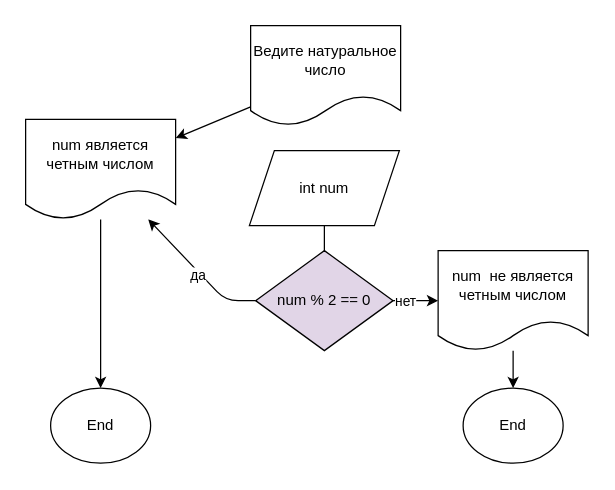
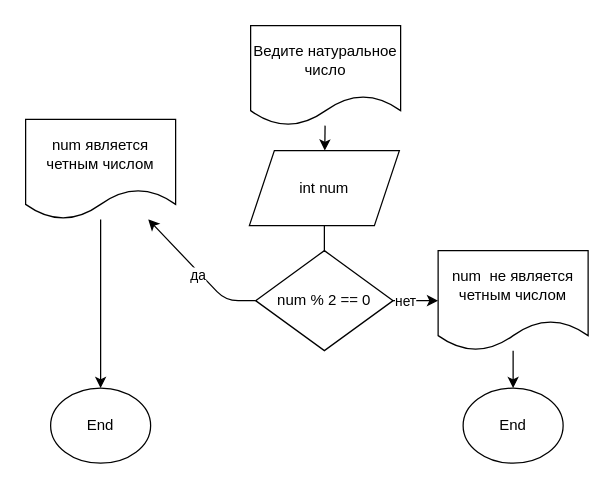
edge "Ведите натуральное число" -> "num является четным числом": now "Ведите натуральное число" -> "int num"
node "num % 2 == 0": fillcolor #e1d5e7 -> #ffffff
